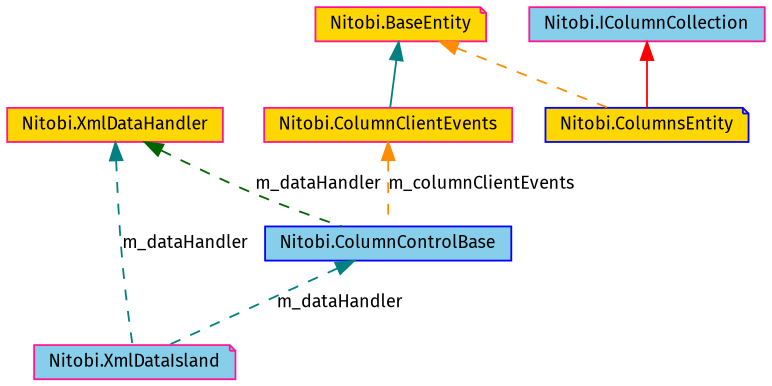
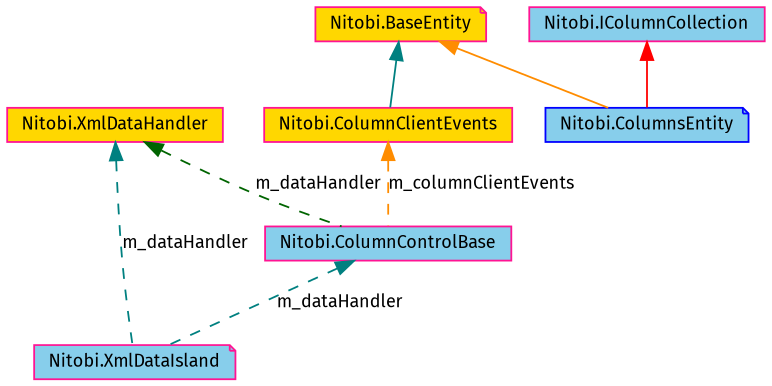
edge "Nitobi.ColumnsEntity" -> "Nitobi.BaseEntity": style dashed -> solid
node "Nitobi.ColumnsEntity": fillcolor gold -> skyblue
node "Nitobi.ColumnControlBase": color blue -> deeppink
